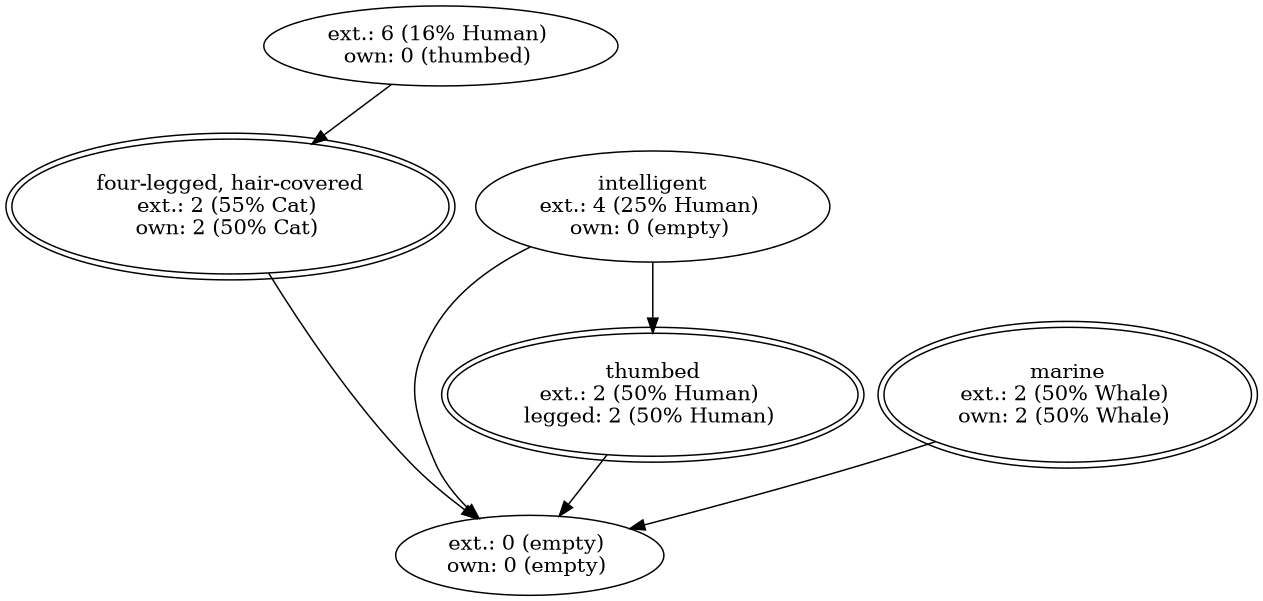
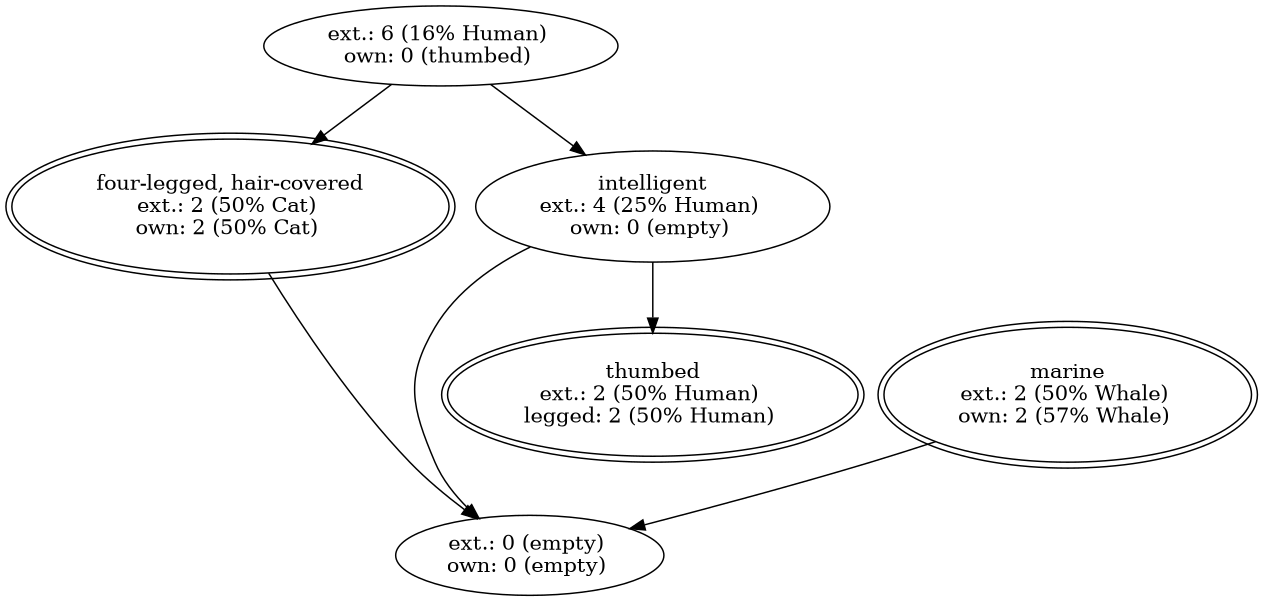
edge "ext.: 6 (16% Human) own: 0 (thumbed)" -> "intelligent ext.: 4 (25% Human) own: 0 (empty)": added
node "four-legged, hair-covered ext.: 2 (55% Cat) own: 2 (50% Cat)": label "four-legged, hair-covered ext.: 2 (55% Cat) own: 2 (50% Cat)" -> "four-legged, hair-covered ext.: 2 (50% Cat) own: 2 (50% Cat)"
node "marine ext.: 2 (50% Whale) own: 2 (50% Whale)": label "marine ext.: 2 (50% Whale) own: 2 (50% Whale)" -> "marine ext.: 2 (50% Whale) own: 2 (57% Whale)"
edge "thumbed ext.: 2 (50% Human) legged: 2 (50% Human)" -> "ext.: 0 (empty) own: 0 (empty)": removed
